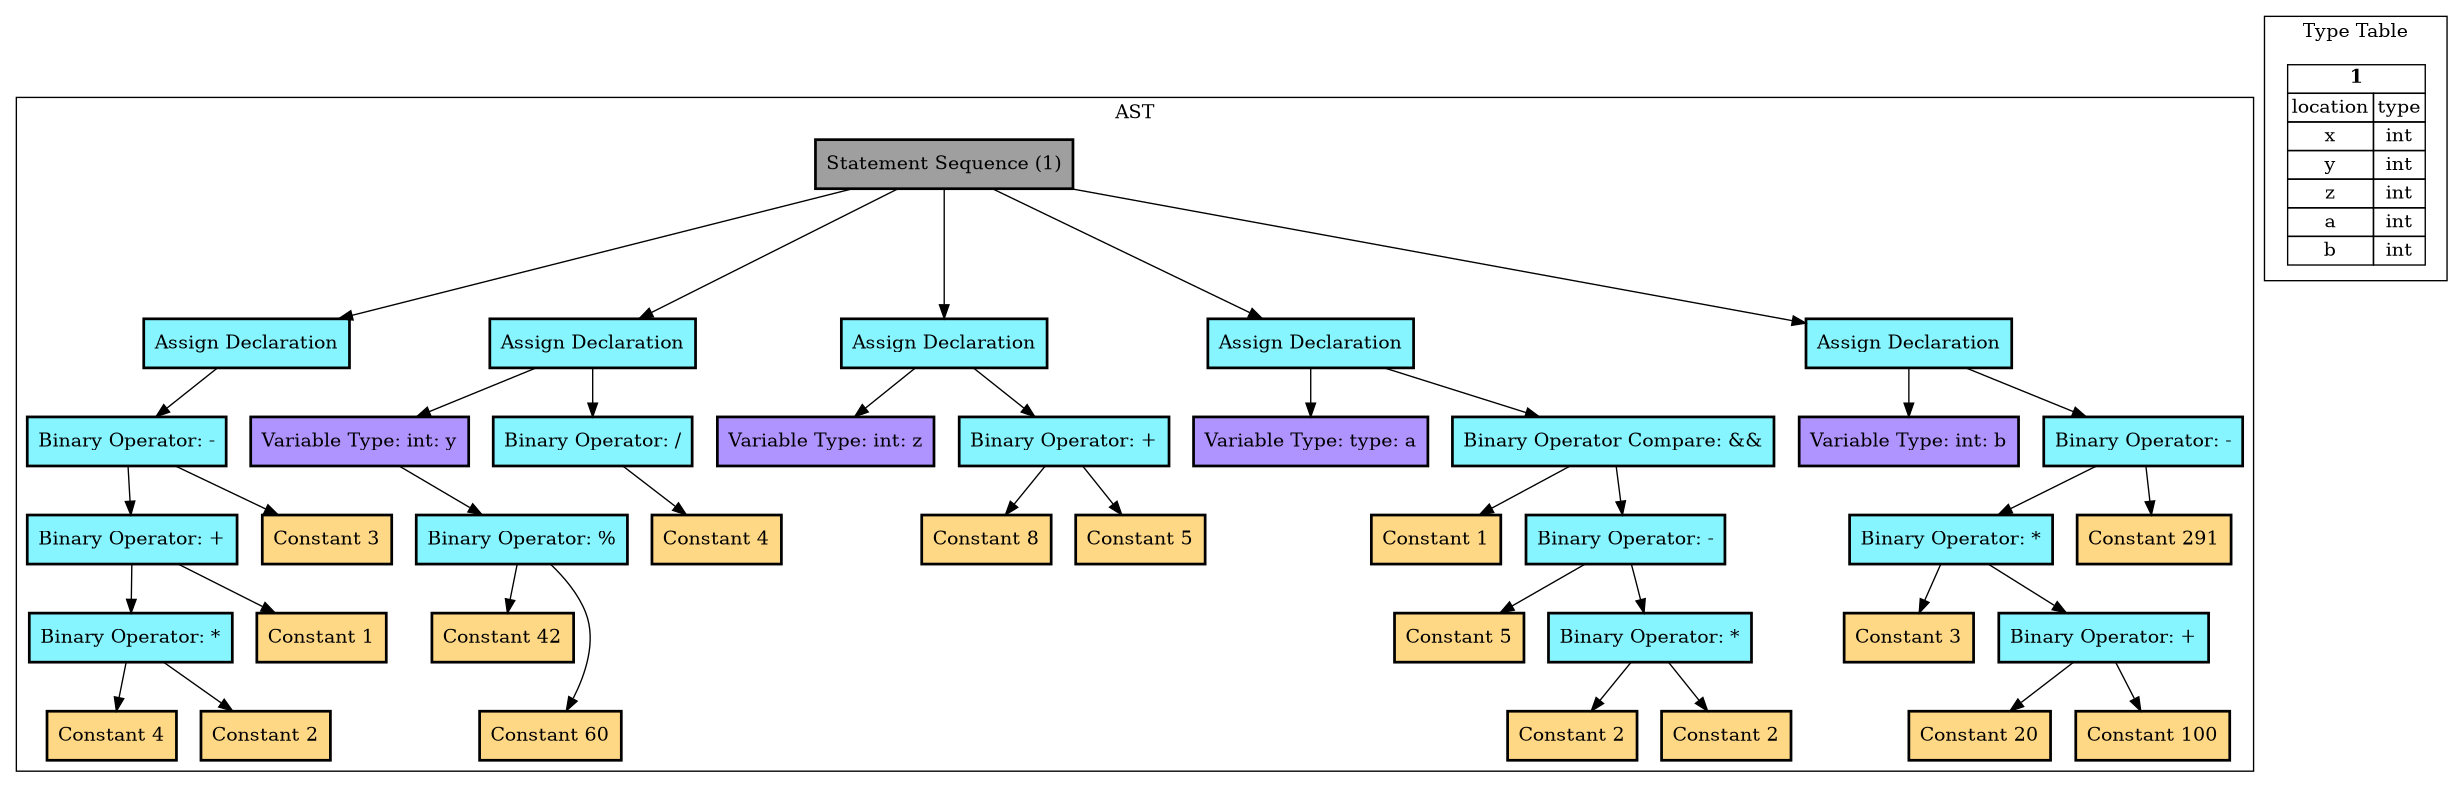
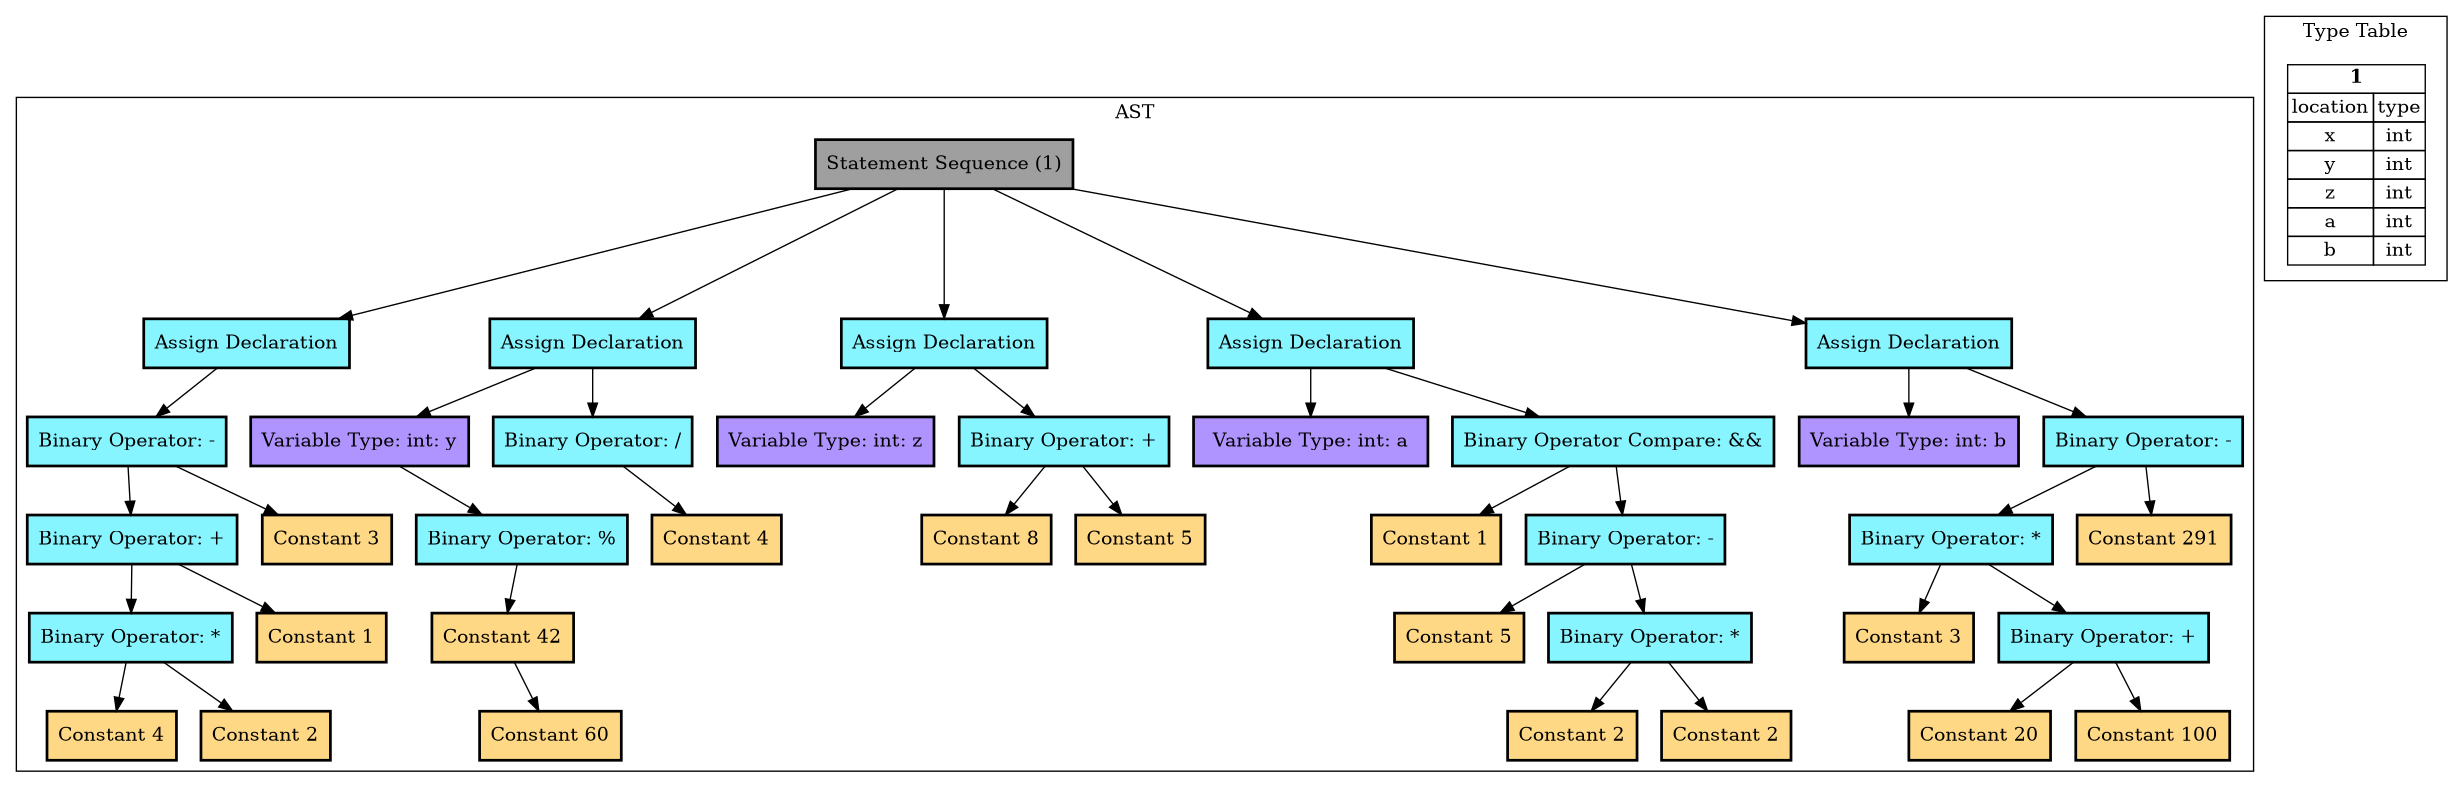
node "Variable Type: type: a": label "Variable Type: type: a" -> "Variable Type: int: a"
edge "Binary Operator: %" -> "Constant 60": now "Constant 42" -> "Constant 60"
